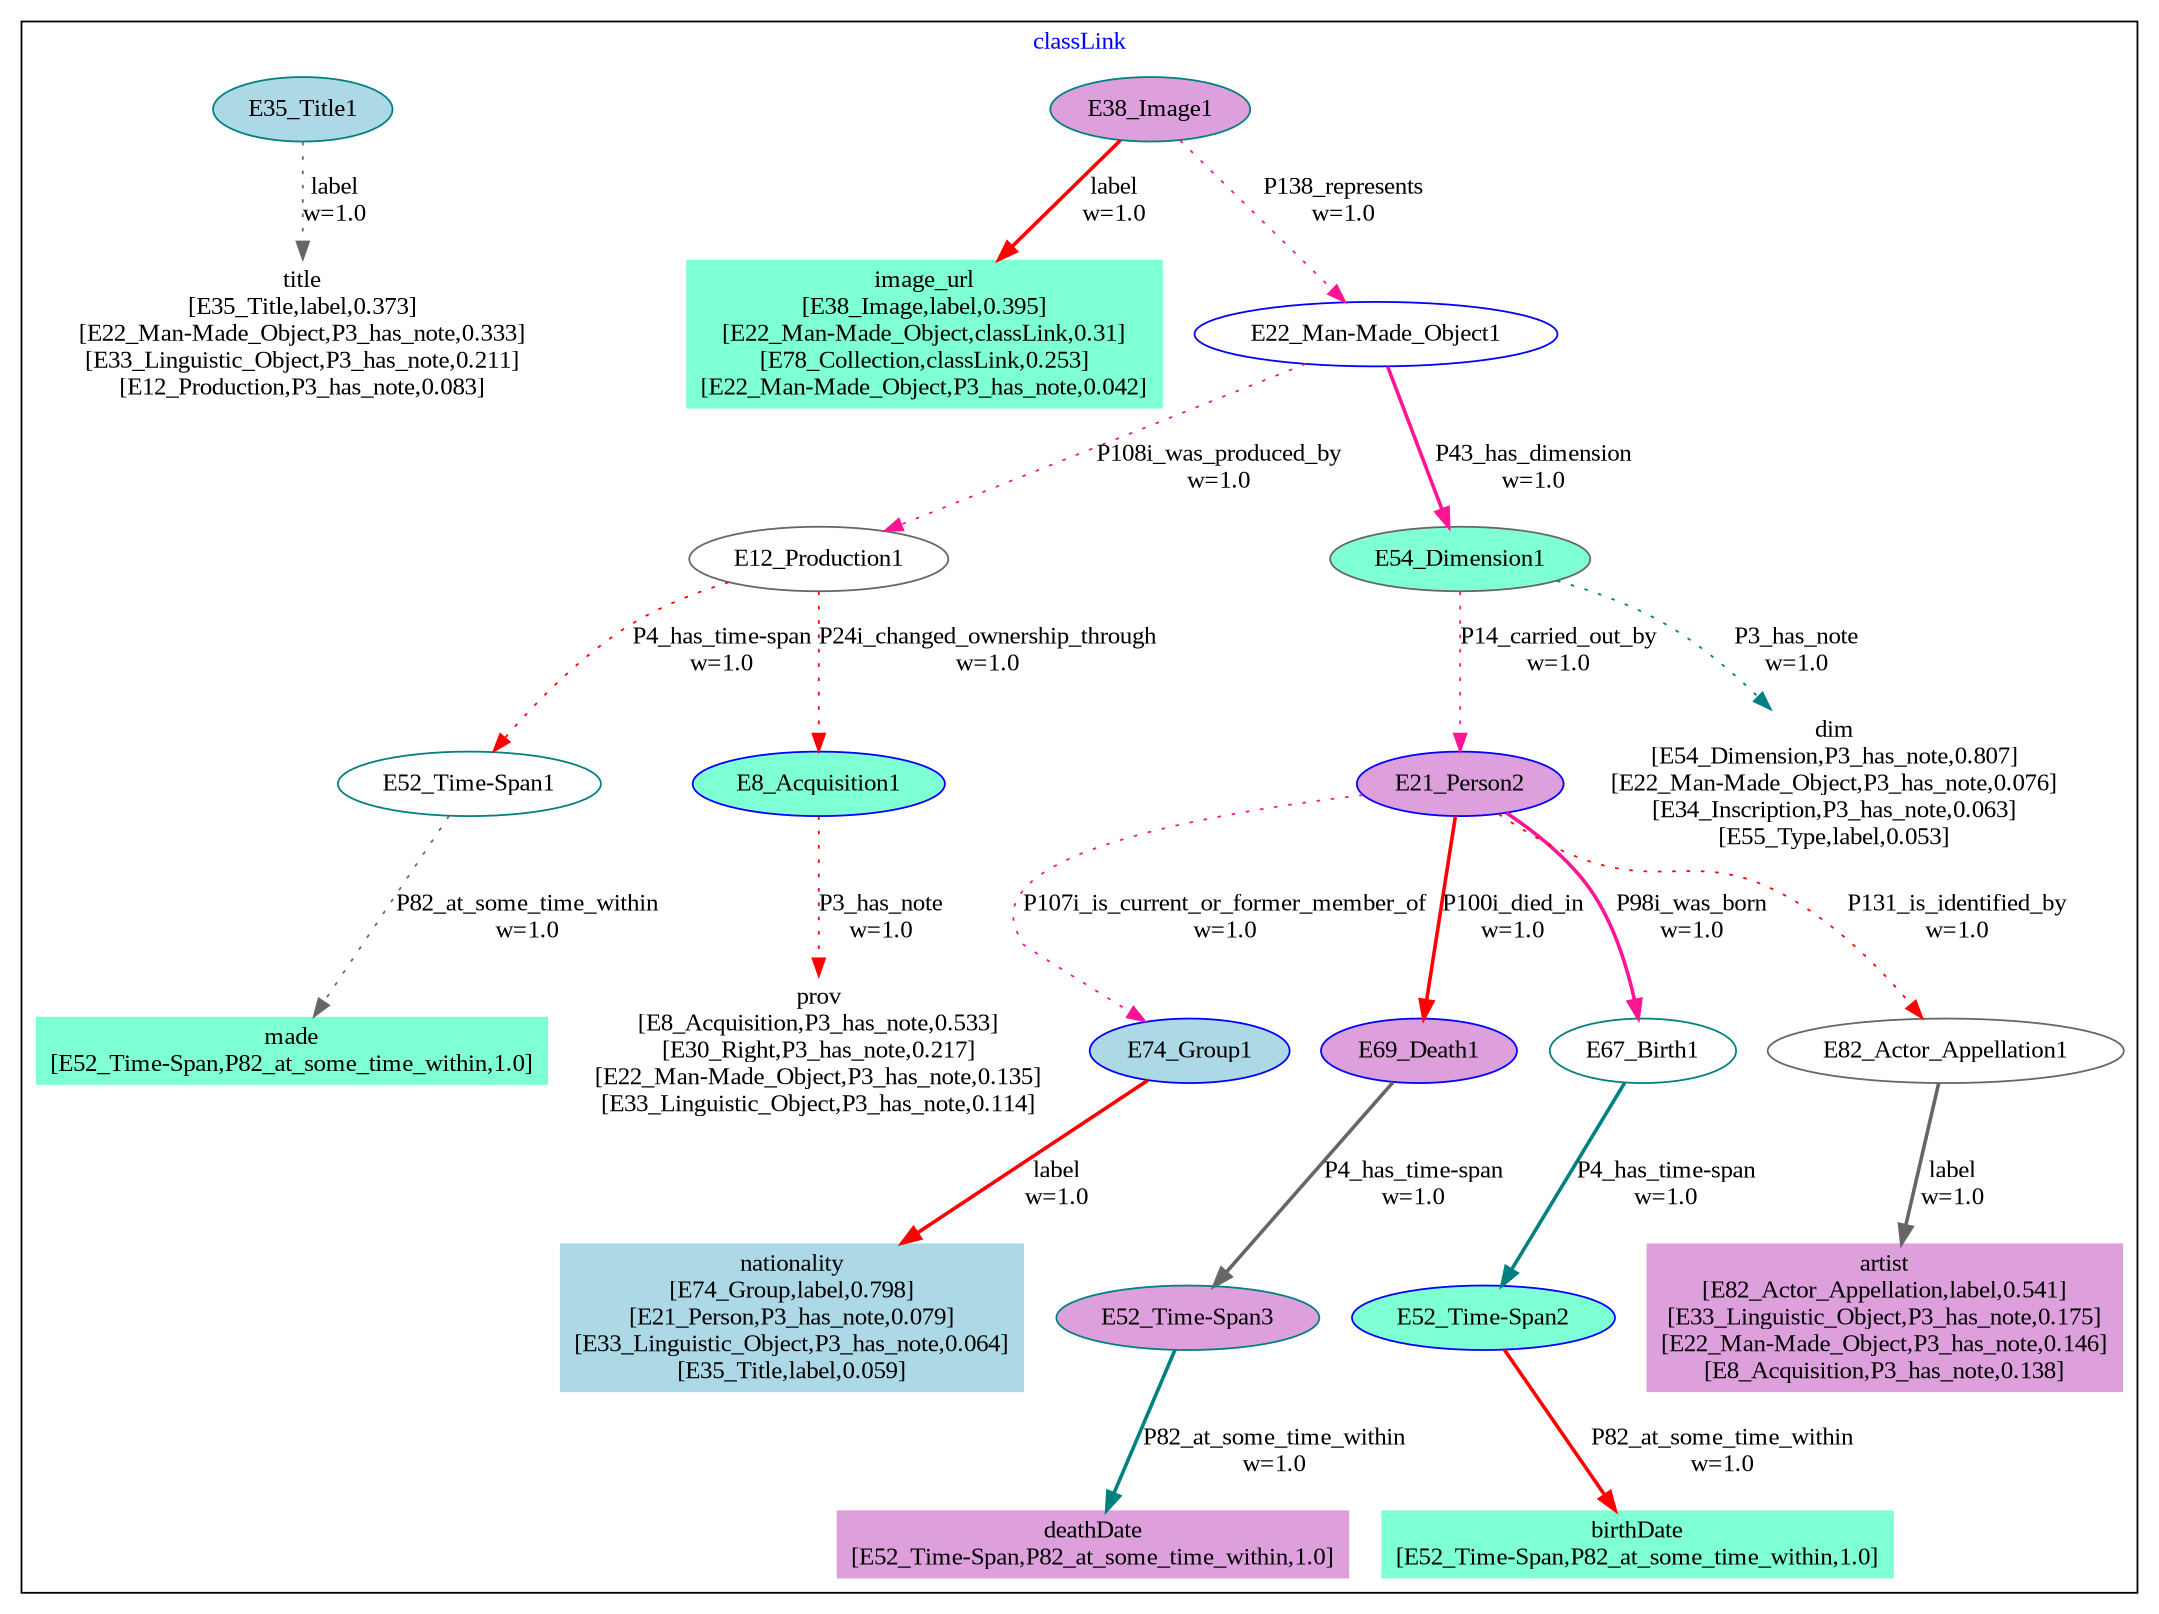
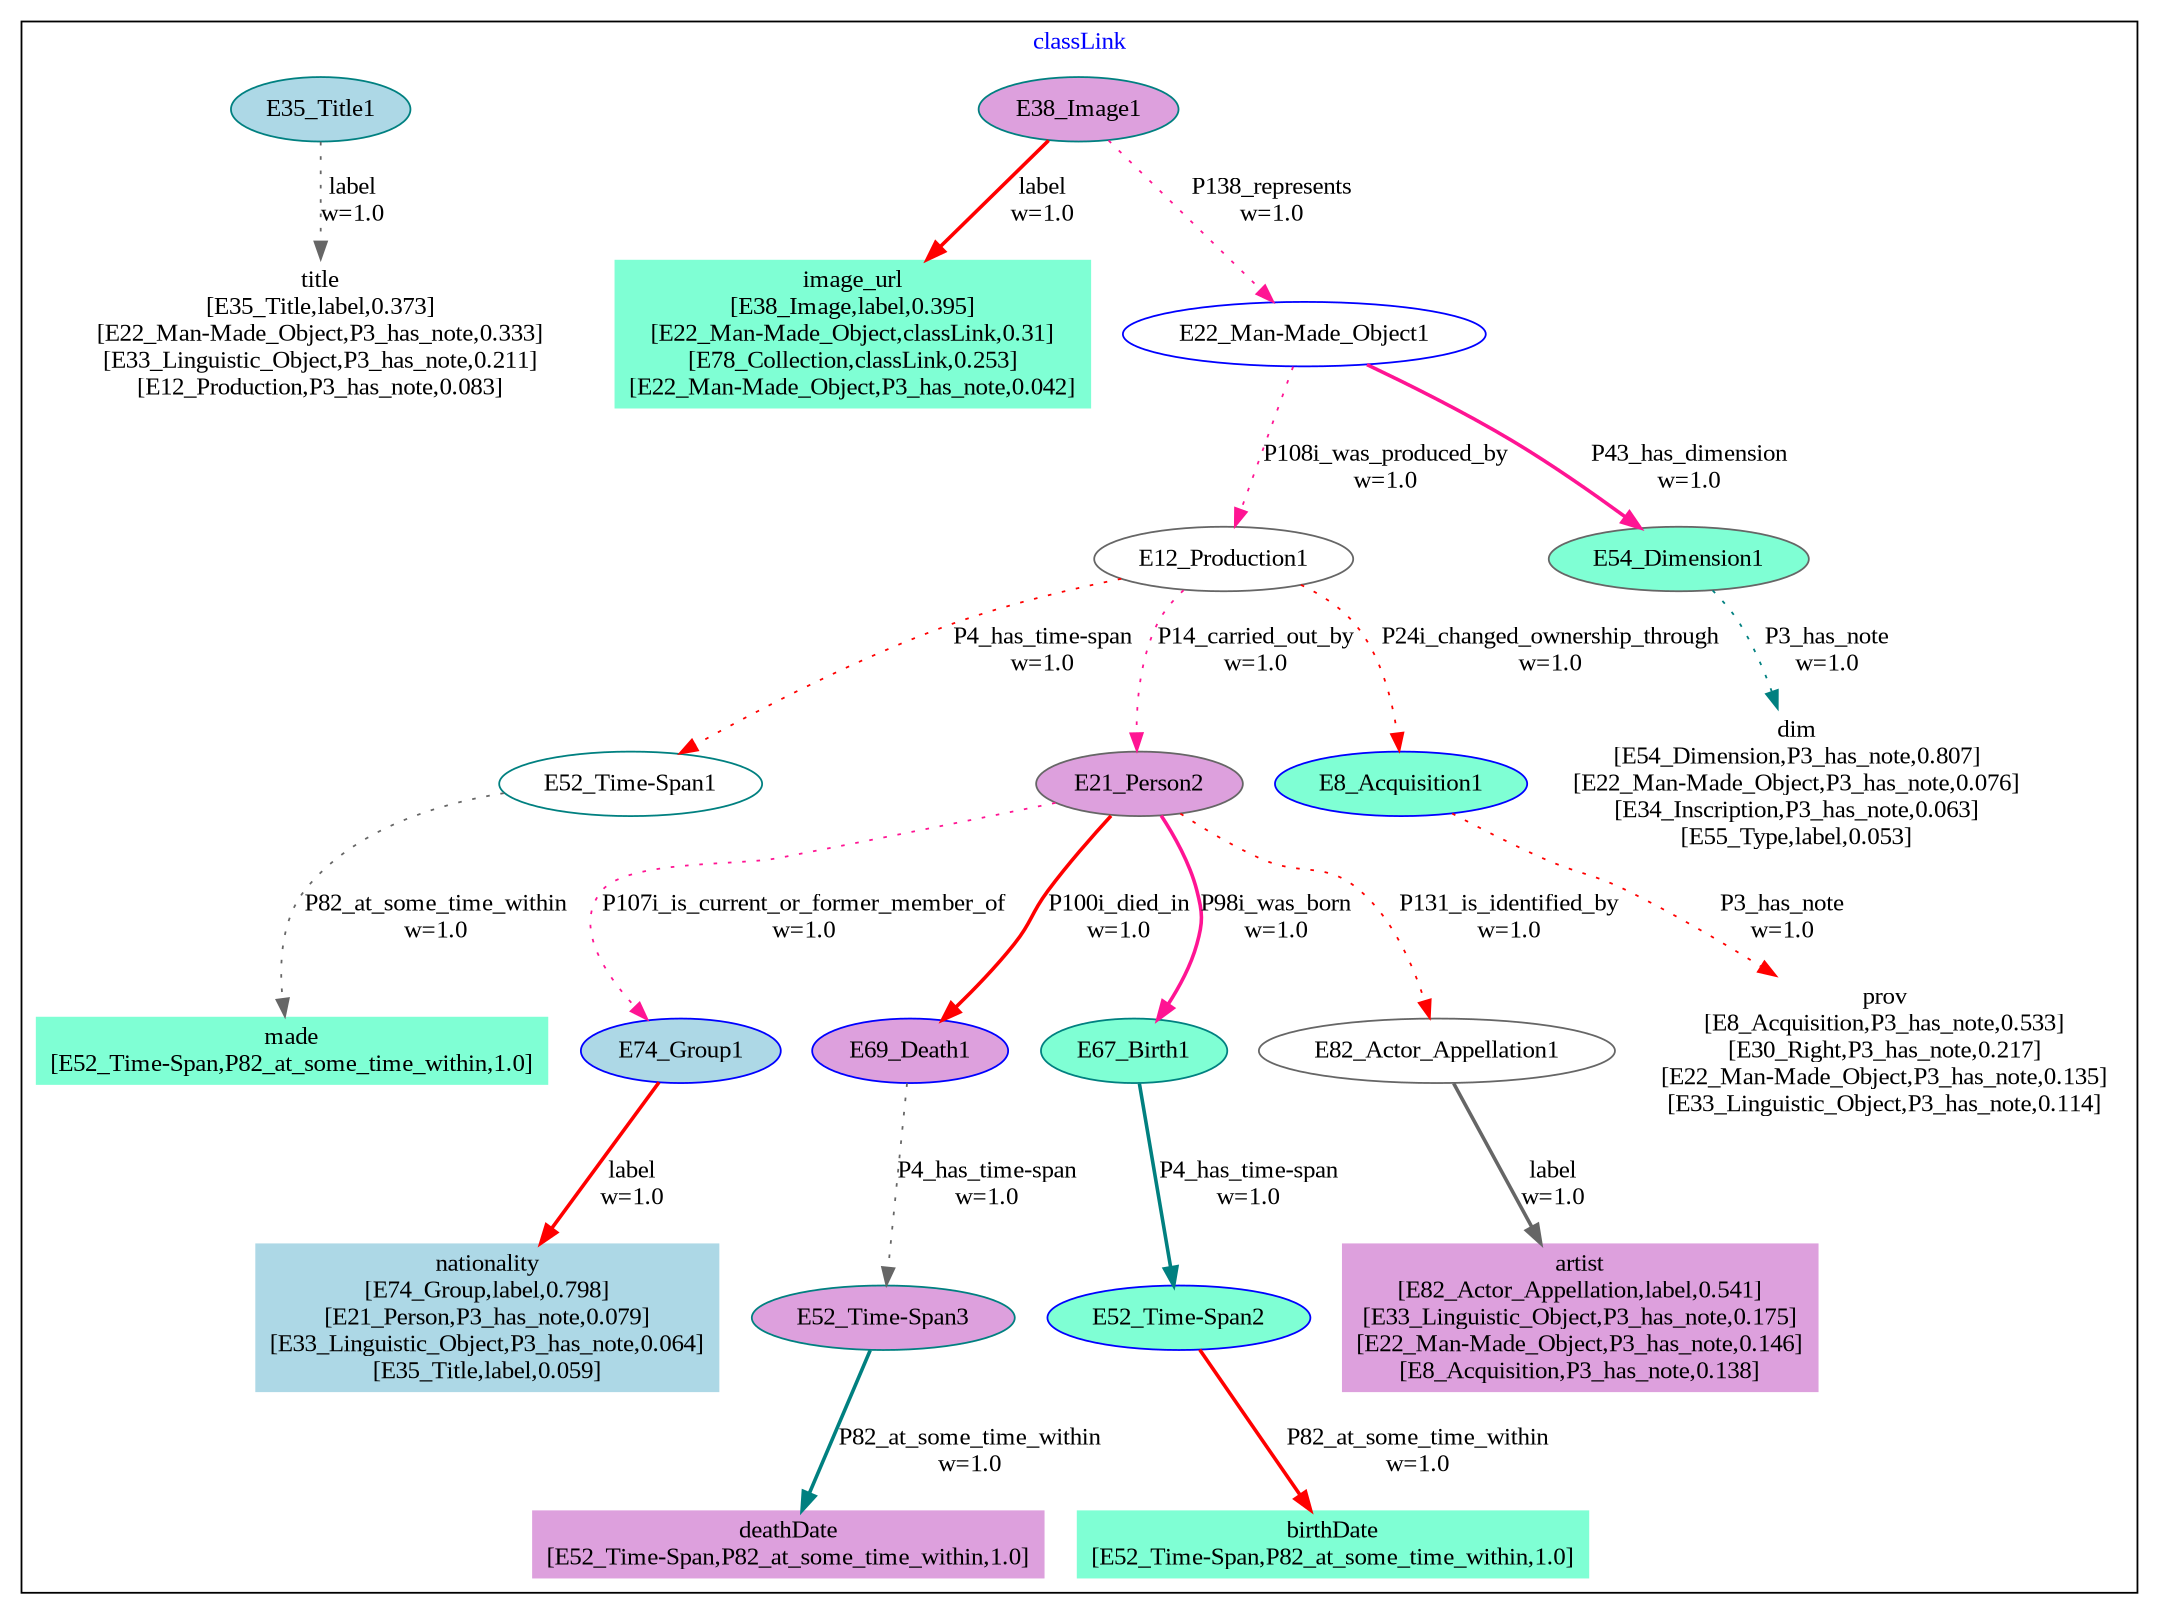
edge "E54_Dimension1" -> "E21_Person2": now "E12_Production1" -> "E21_Person2"
node "E21_Person2": color blue -> gray40
node "E67_Birth1": fillcolor white -> aquamarine
edge "E69_Death1" -> "E52_Time-Span3": style bold -> dotted
